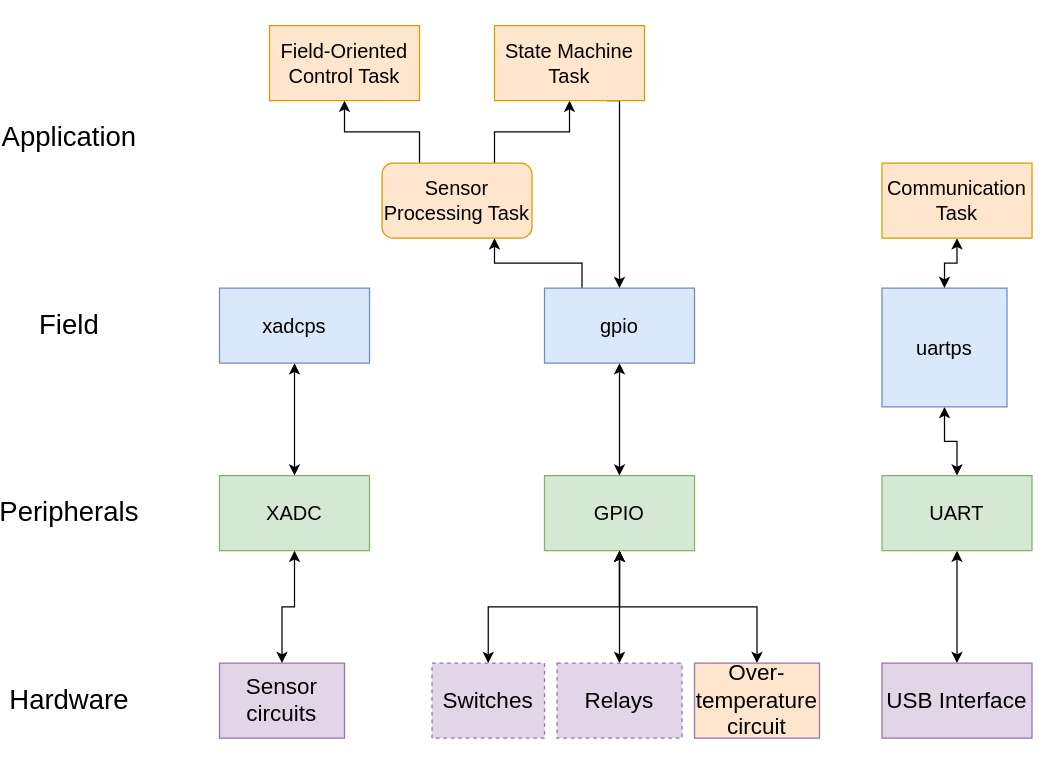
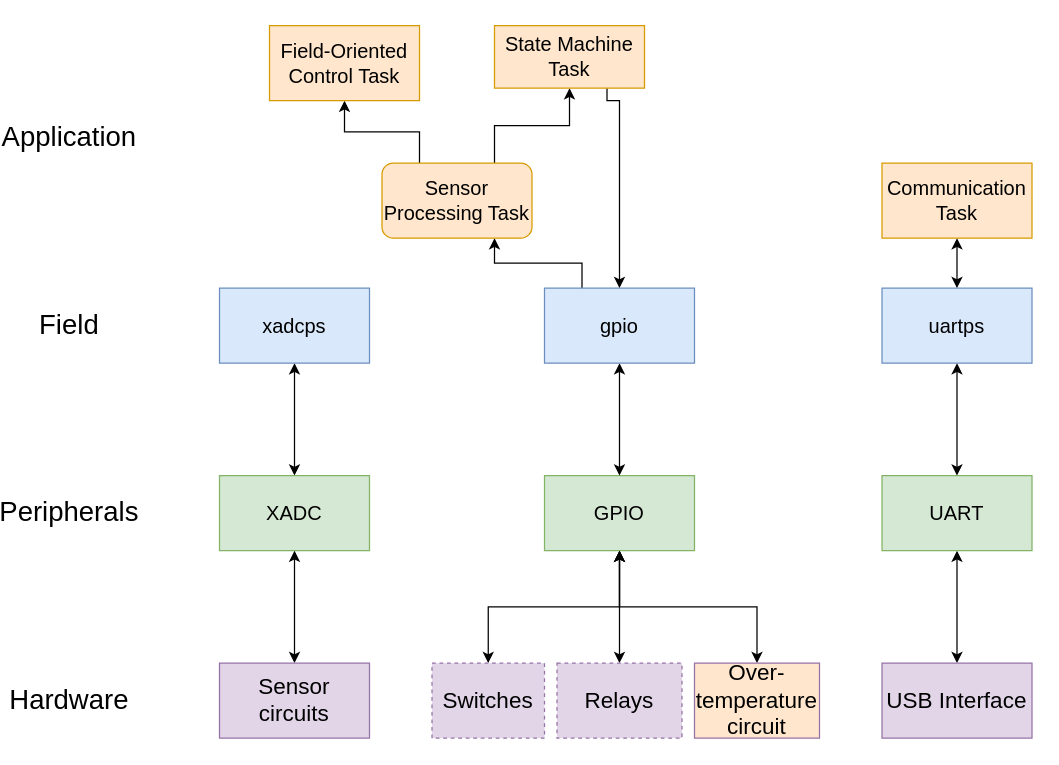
node "State Machine Task": size 150x75 -> 150x63
node "uartps": size 125x119 -> 150x75
node "Sensor circuits": size 125x75 -> 150x75
